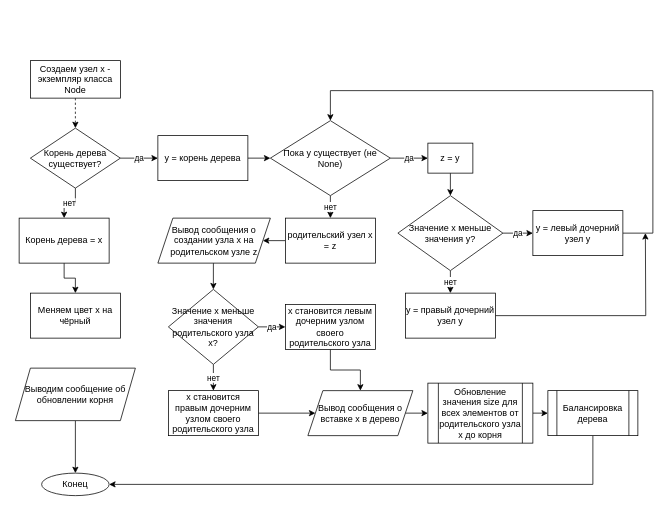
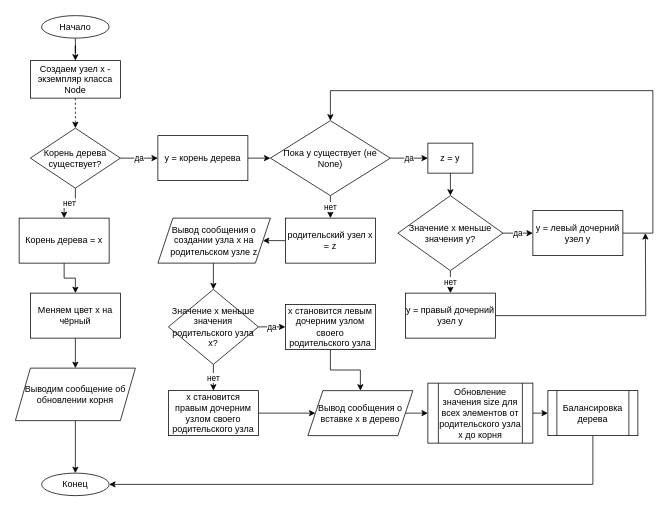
node "Начало": added
edge "Начало" -> "Создаем узел x - экземпляр класса Node": added
edge "Меняем цвет х на чёрный" -> "Выводим сообщение об обновлении корня": added
